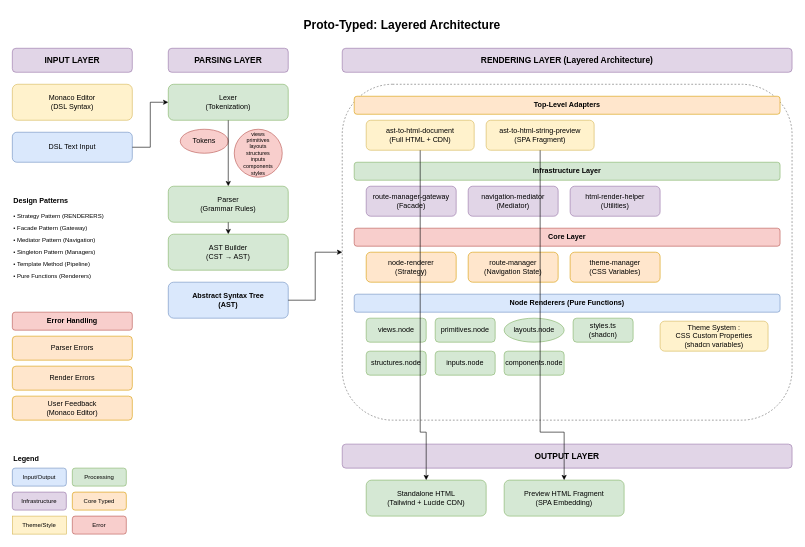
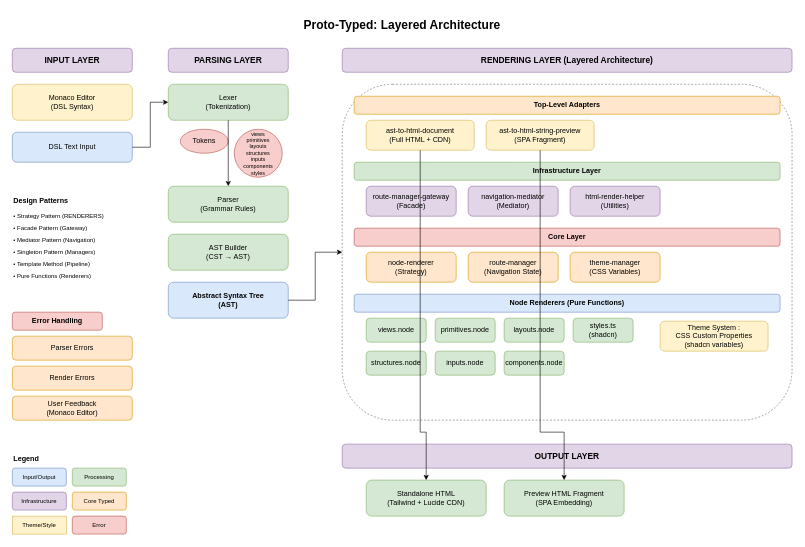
edge "Parser (Grammar Rules)" -> "AST Builder (CST → AST)": removed
node "Error Handling": size 120x18 -> 90x18
node "layouts.node": shape ellipse -> rounded rectangle
